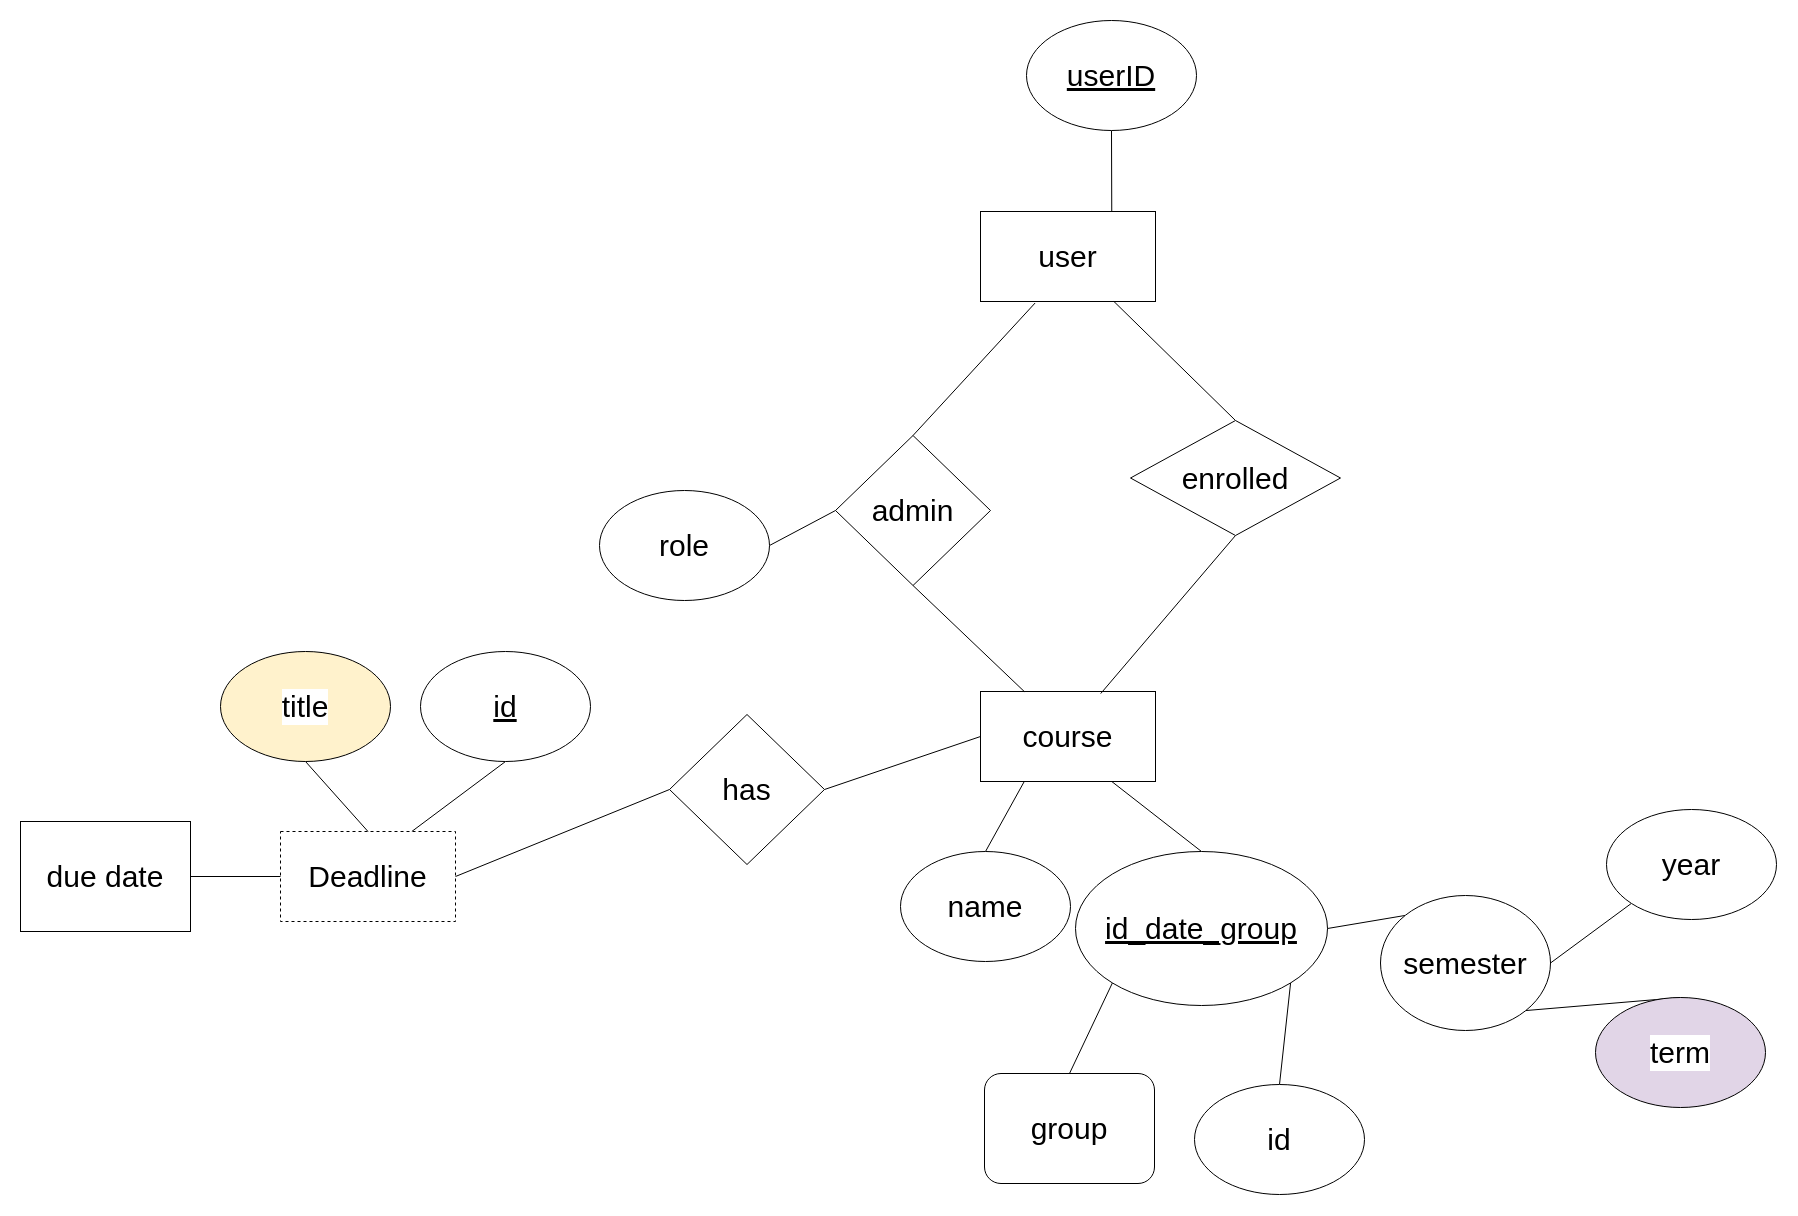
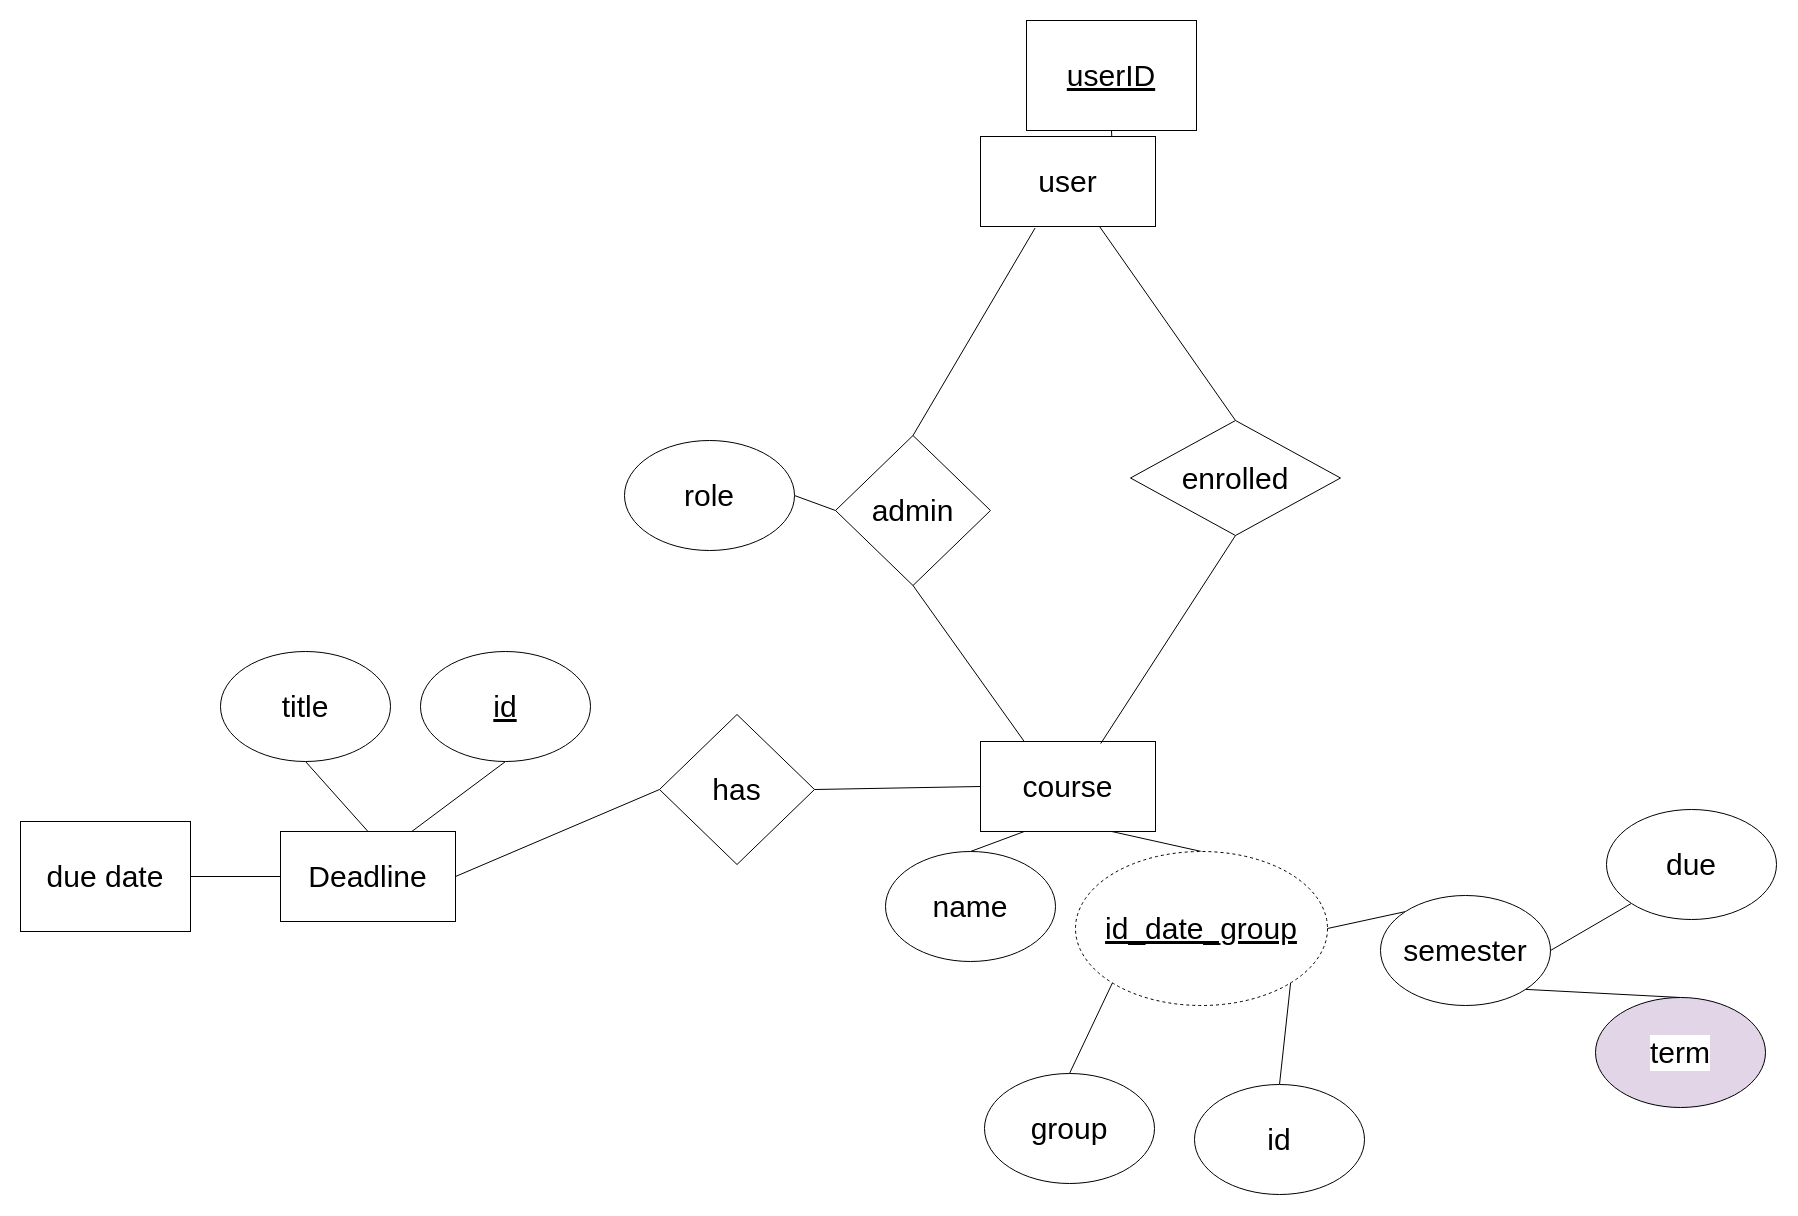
node "userID": shape ellipse -> rectangle
node "user": moved (1068, 257) -> (1068, 182)
node "role": moved (685, 546) -> (710, 496)
node "title": fillcolor #fff2cc -> #ffffff
node "course": moved (1068, 737) -> (1068, 787)
node "has": moved (747, 790) -> (737, 790)
node "year": label "year" -> "due"
node "Deadline": style dashed -> solid
node "name": moved (986, 907) -> (971, 907)
node "id_date_group": style solid -> dashed
node "semester": size 170x135 -> 170x110
node "group": shape rounded rectangle -> ellipse
